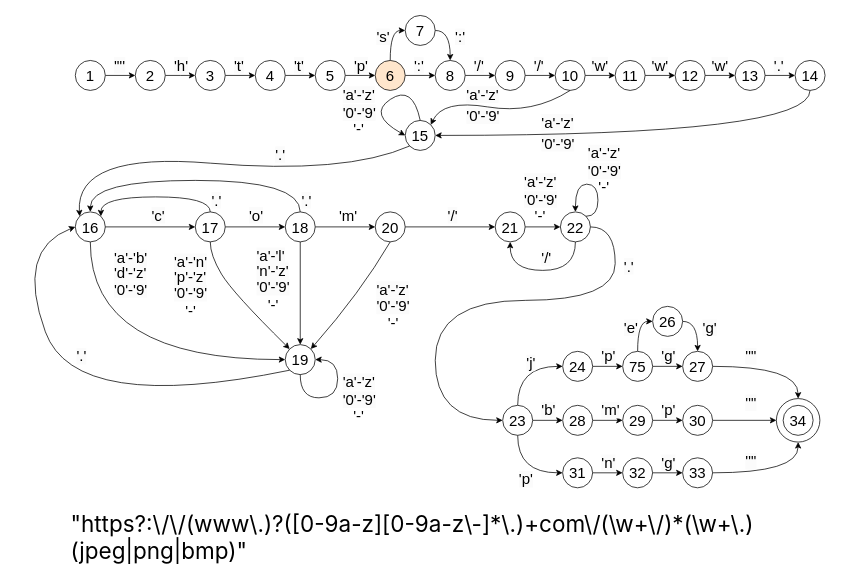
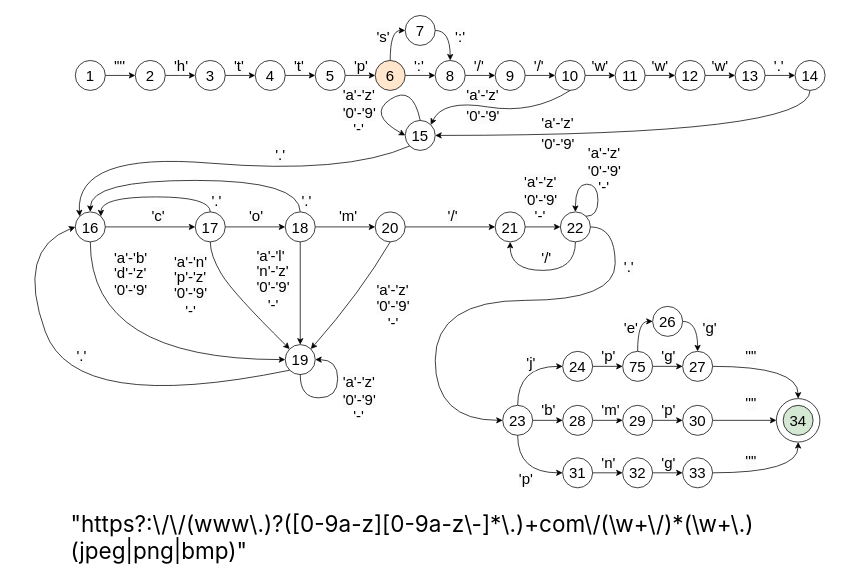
node "34": fillcolor #ffffff -> #d5e8d4
